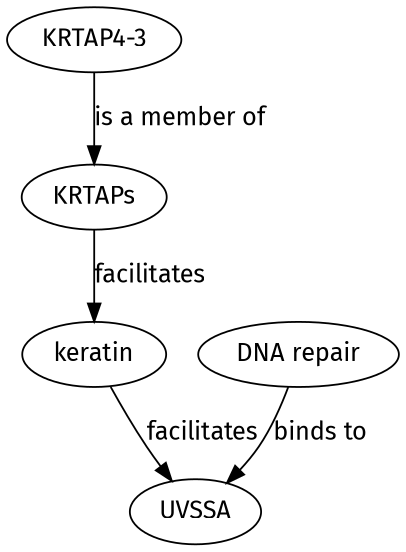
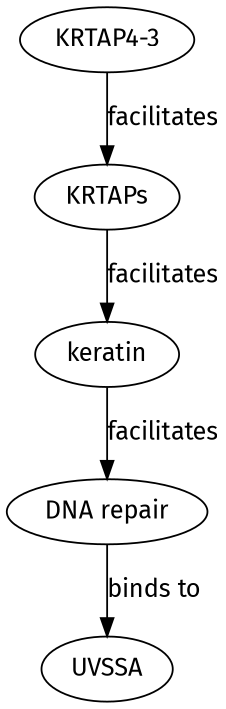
edge "KRTAP4-3" -> "KRTAPs": label "is a member of" -> "facilitates"
edge "keratin" -> "UVSSA": now "keratin" -> "DNA repair"
